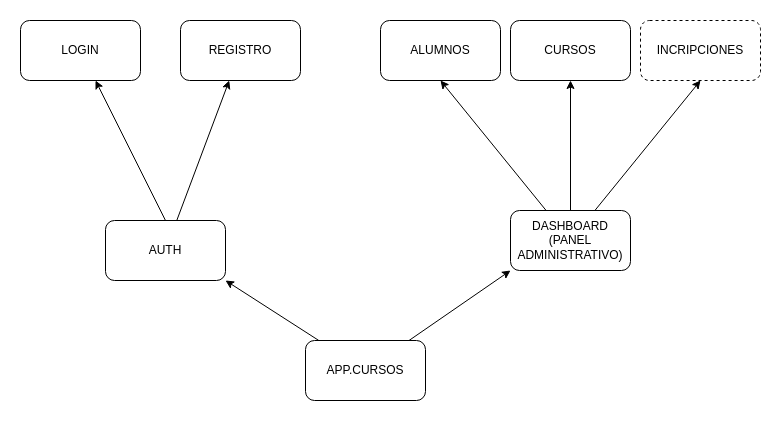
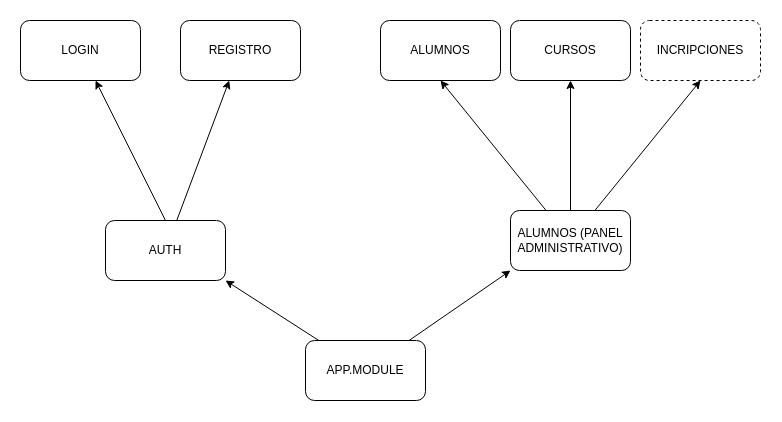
node "DASHBOARD (PANEL ADMINISTRATIVO)": label "DASHBOARD (PANEL ADMINISTRATIVO)" -> "ALUMNOS (PANEL ADMINISTRATIVO)"
node "APP.CURSOS": label "APP.CURSOS" -> "APP.MODULE"
